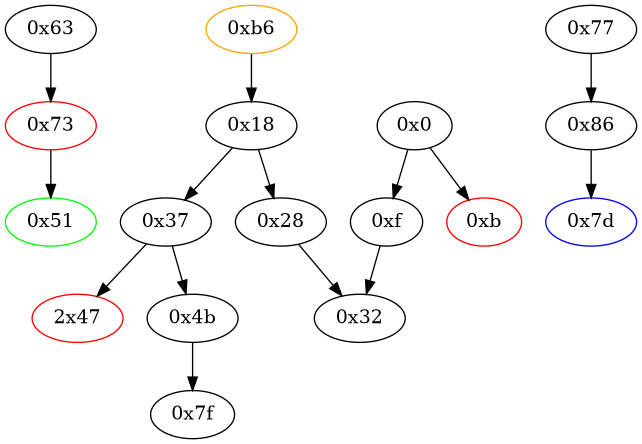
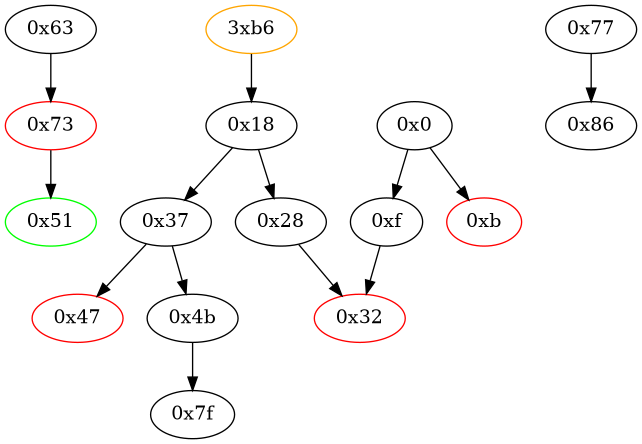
node "0xb6": label "0xb6" -> "3xb6"
node "0x7d": removed
node "2x47": label "2x47" -> "0x47"
node "0x32": color black -> red
